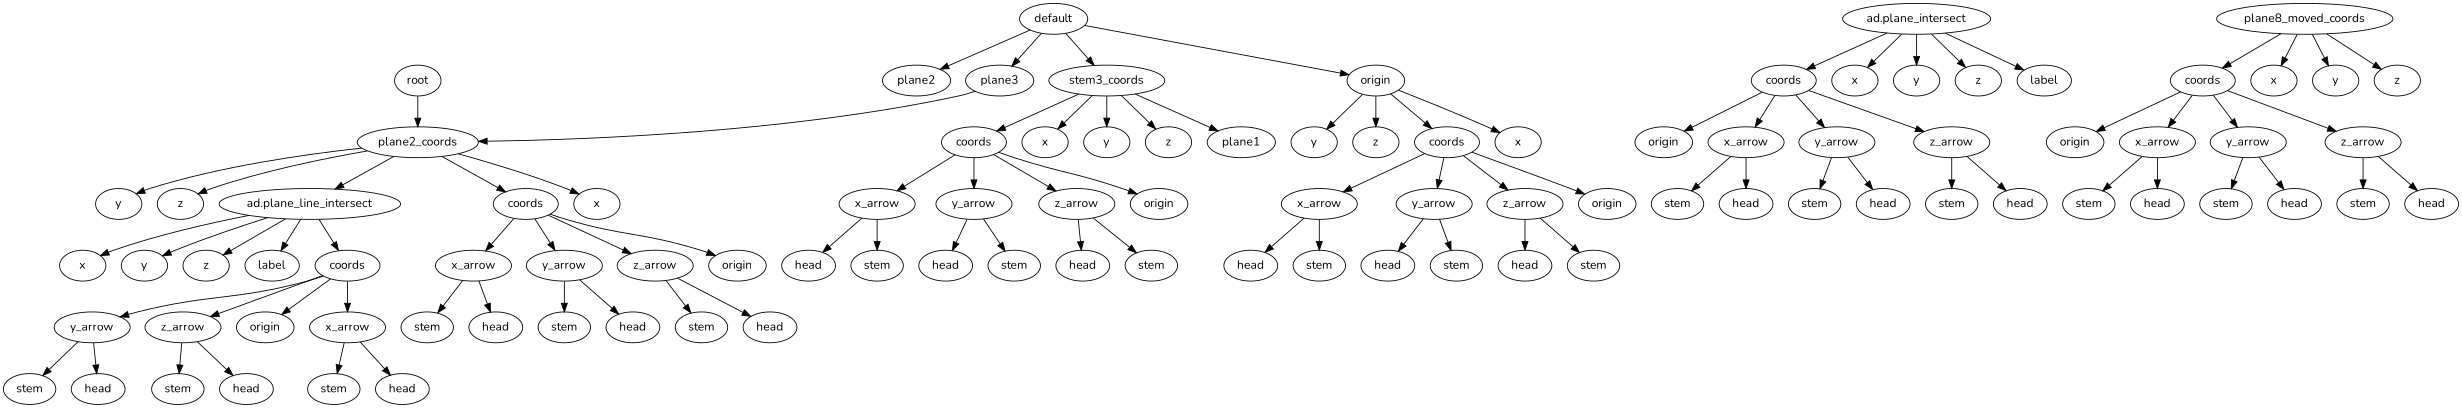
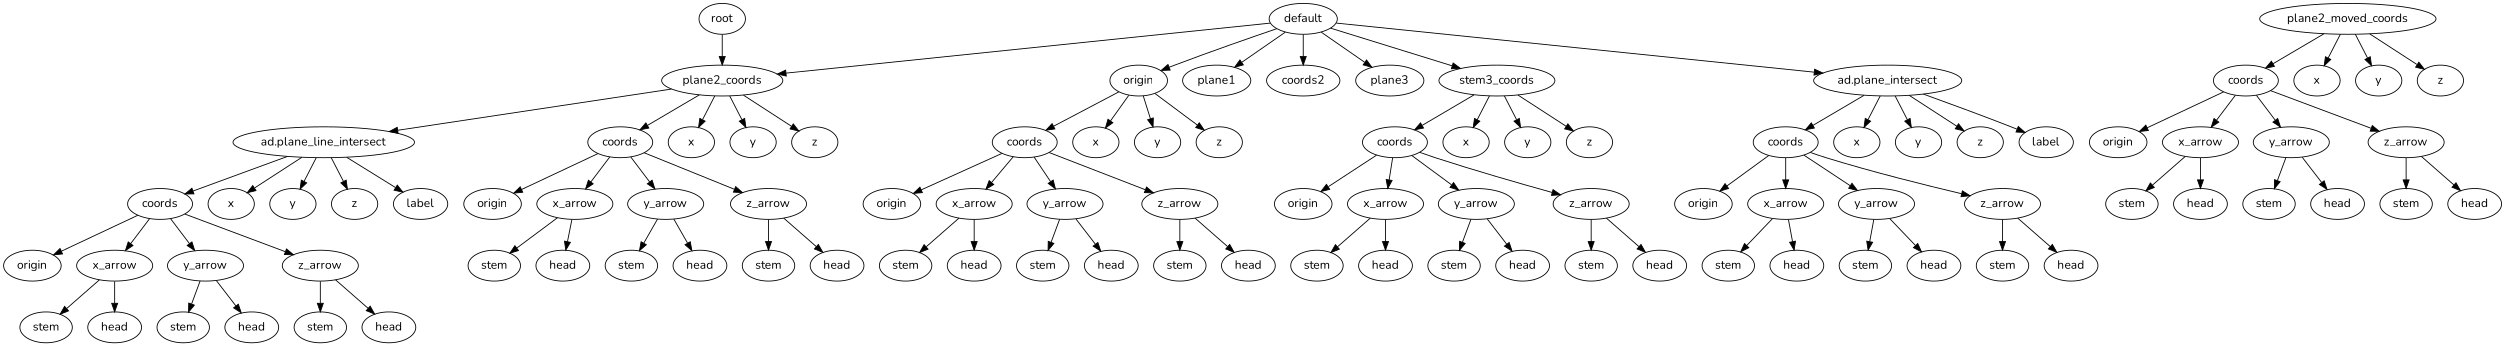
node "plane8_moved_coords": label "plane8_moved_coords" -> "plane2_moved_coords"
edge "default" -> "ad.plane_intersect": added
node "plane2": label "plane2" -> "coords2"
edge "stem3_coords" -> "plane1": now "default" -> "plane1"
edge "plane3" -> "plane2_coords": now "default" -> "plane2_coords"
